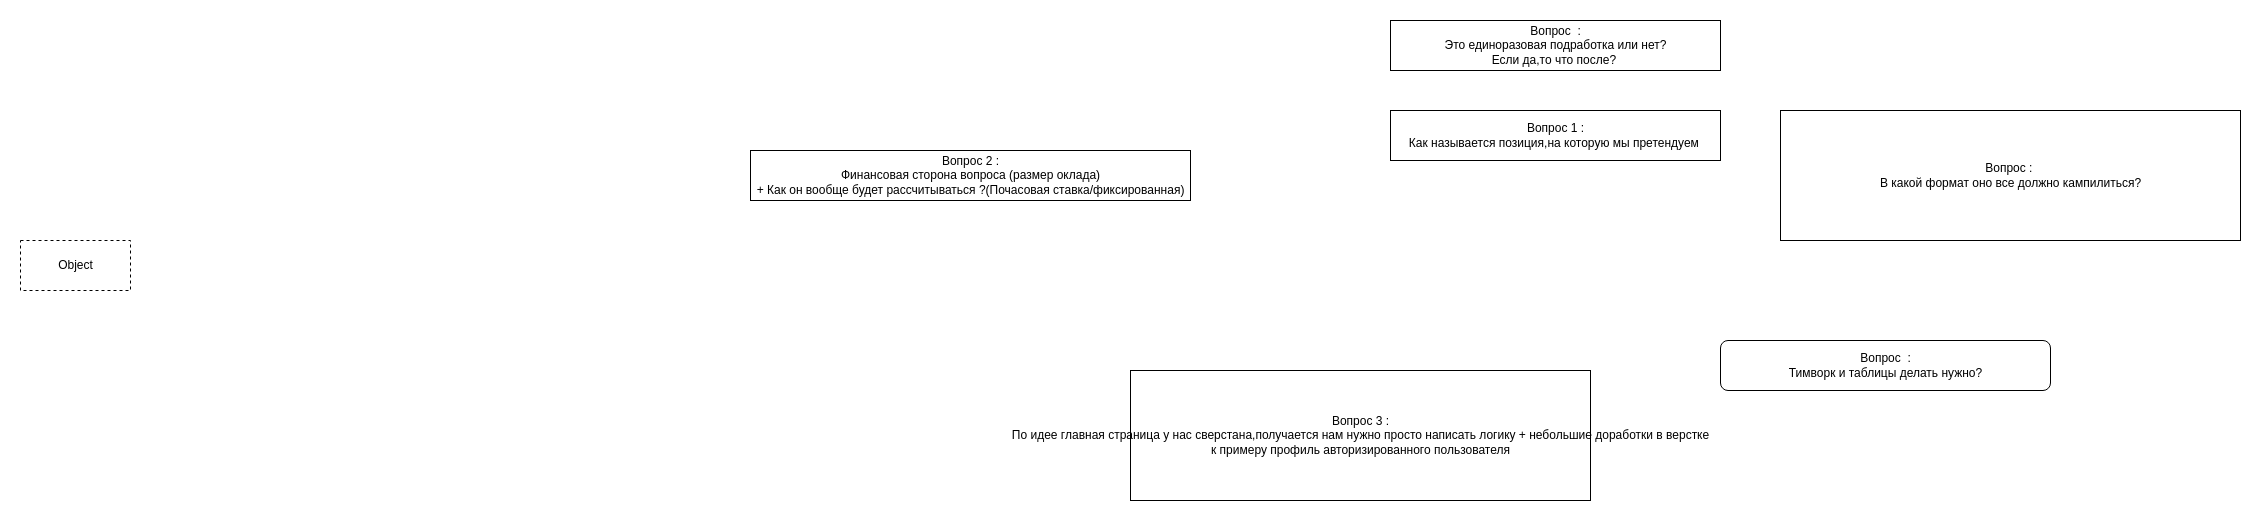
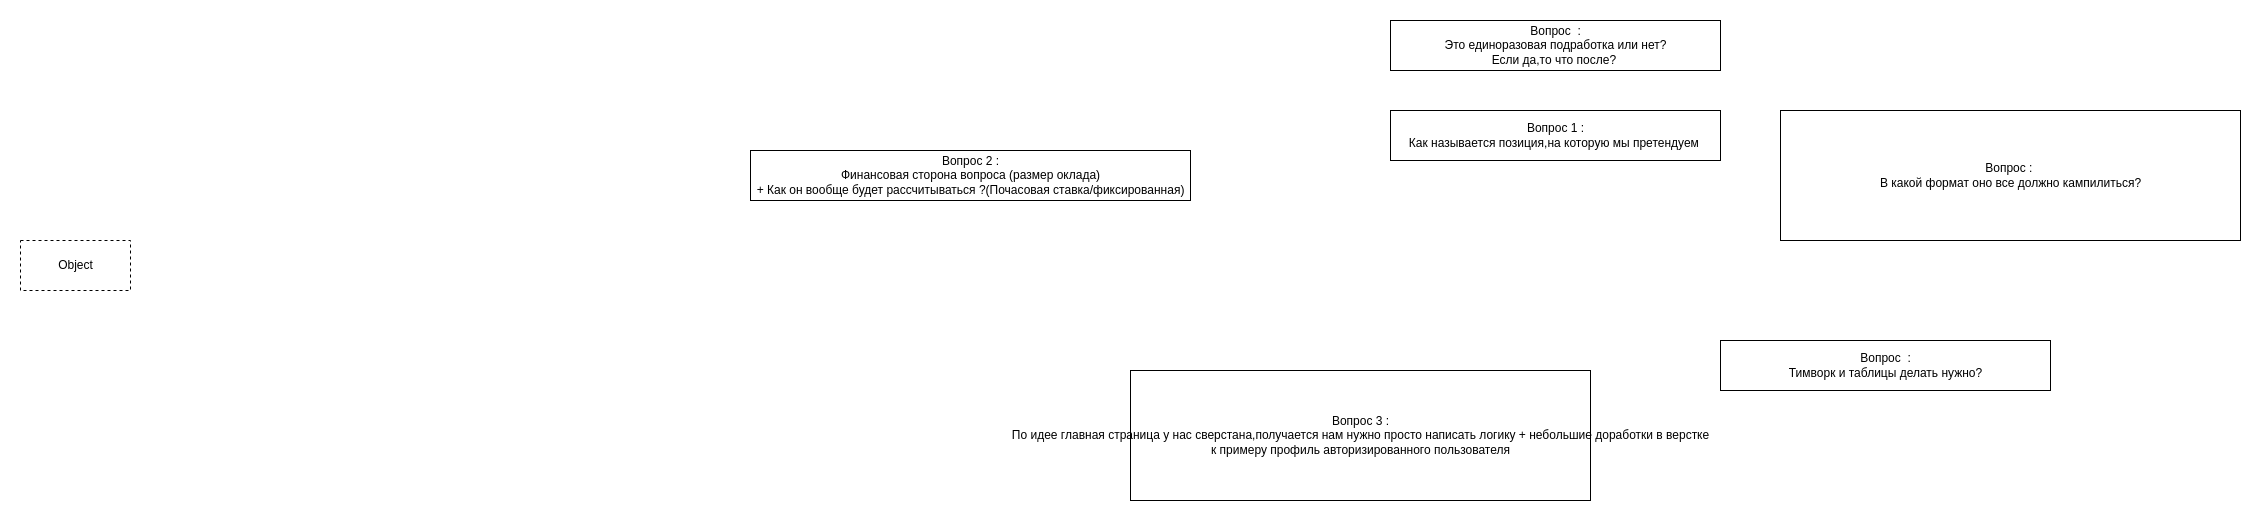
node "Вопрос : Тимворк и таблицы делать нужно?": shape rounded rectangle -> rectangle
